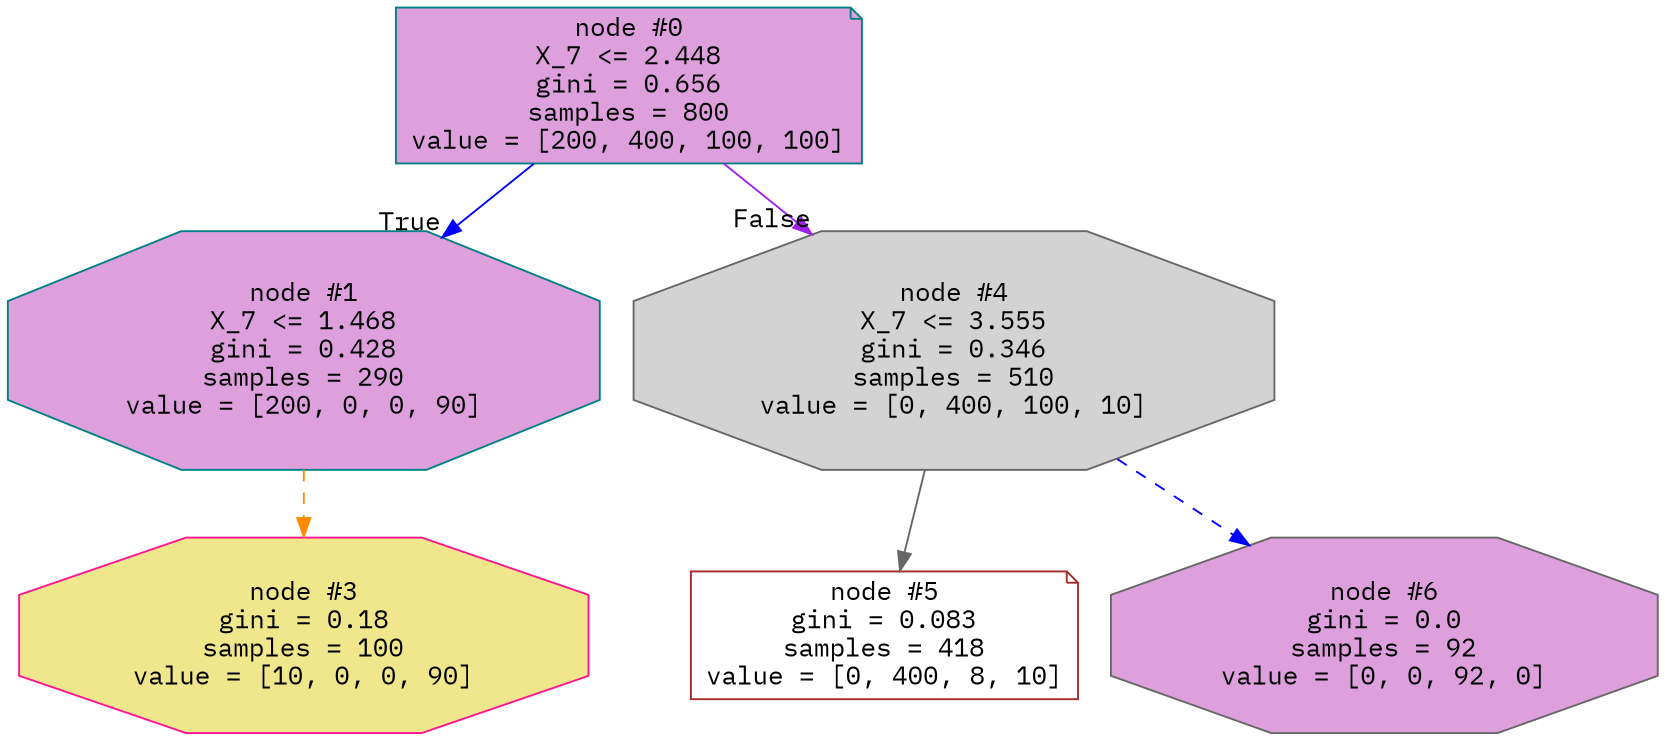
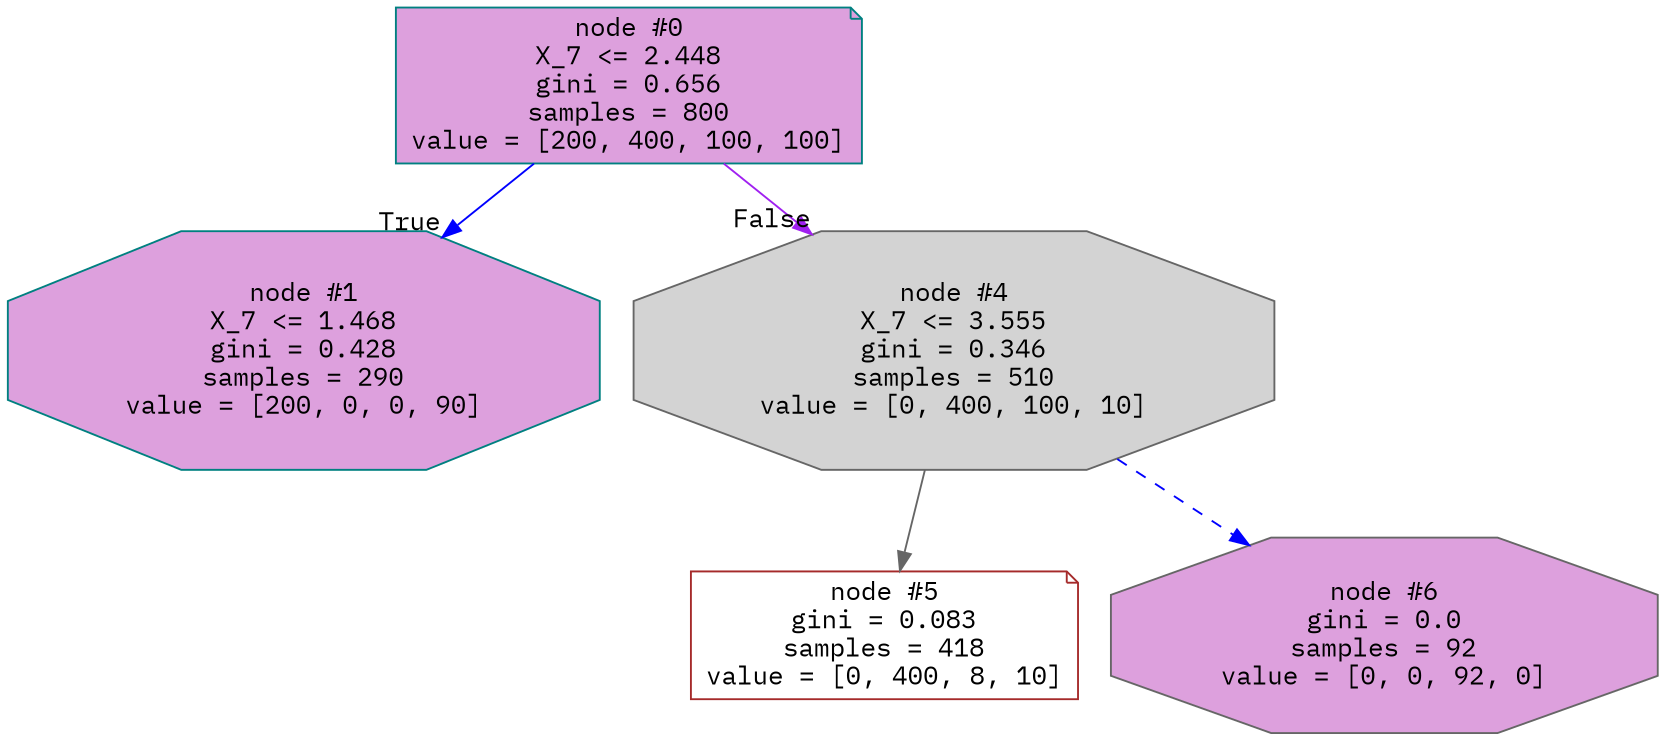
node "node #3 gini = 0.18 samples = 100 value = [10, 0, 0, 90]": removed
